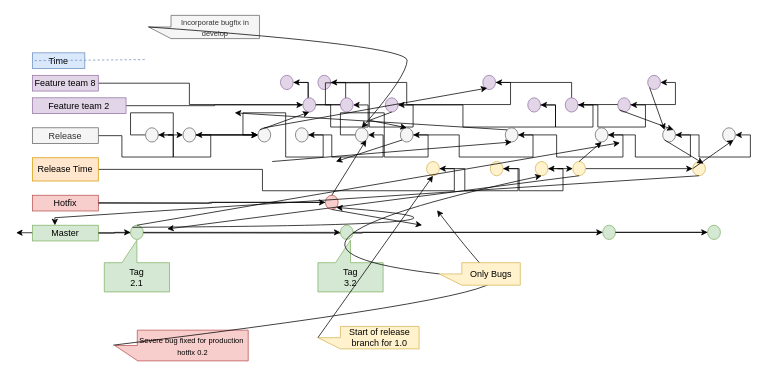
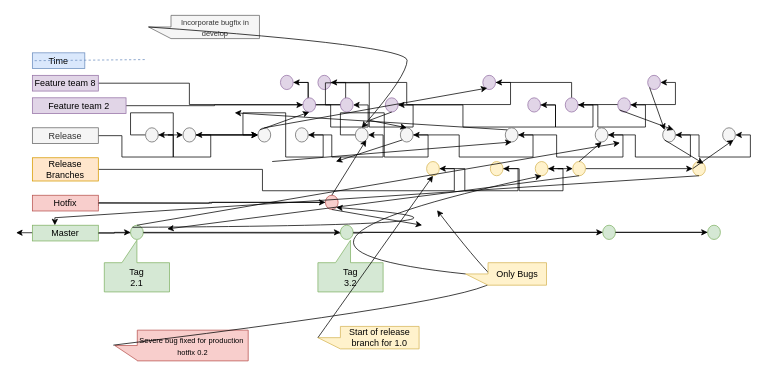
node "Release Time": label "Release Time" -> "Release Branches"
node "Only Bugs": moved (480, 274) -> (506, 274)
